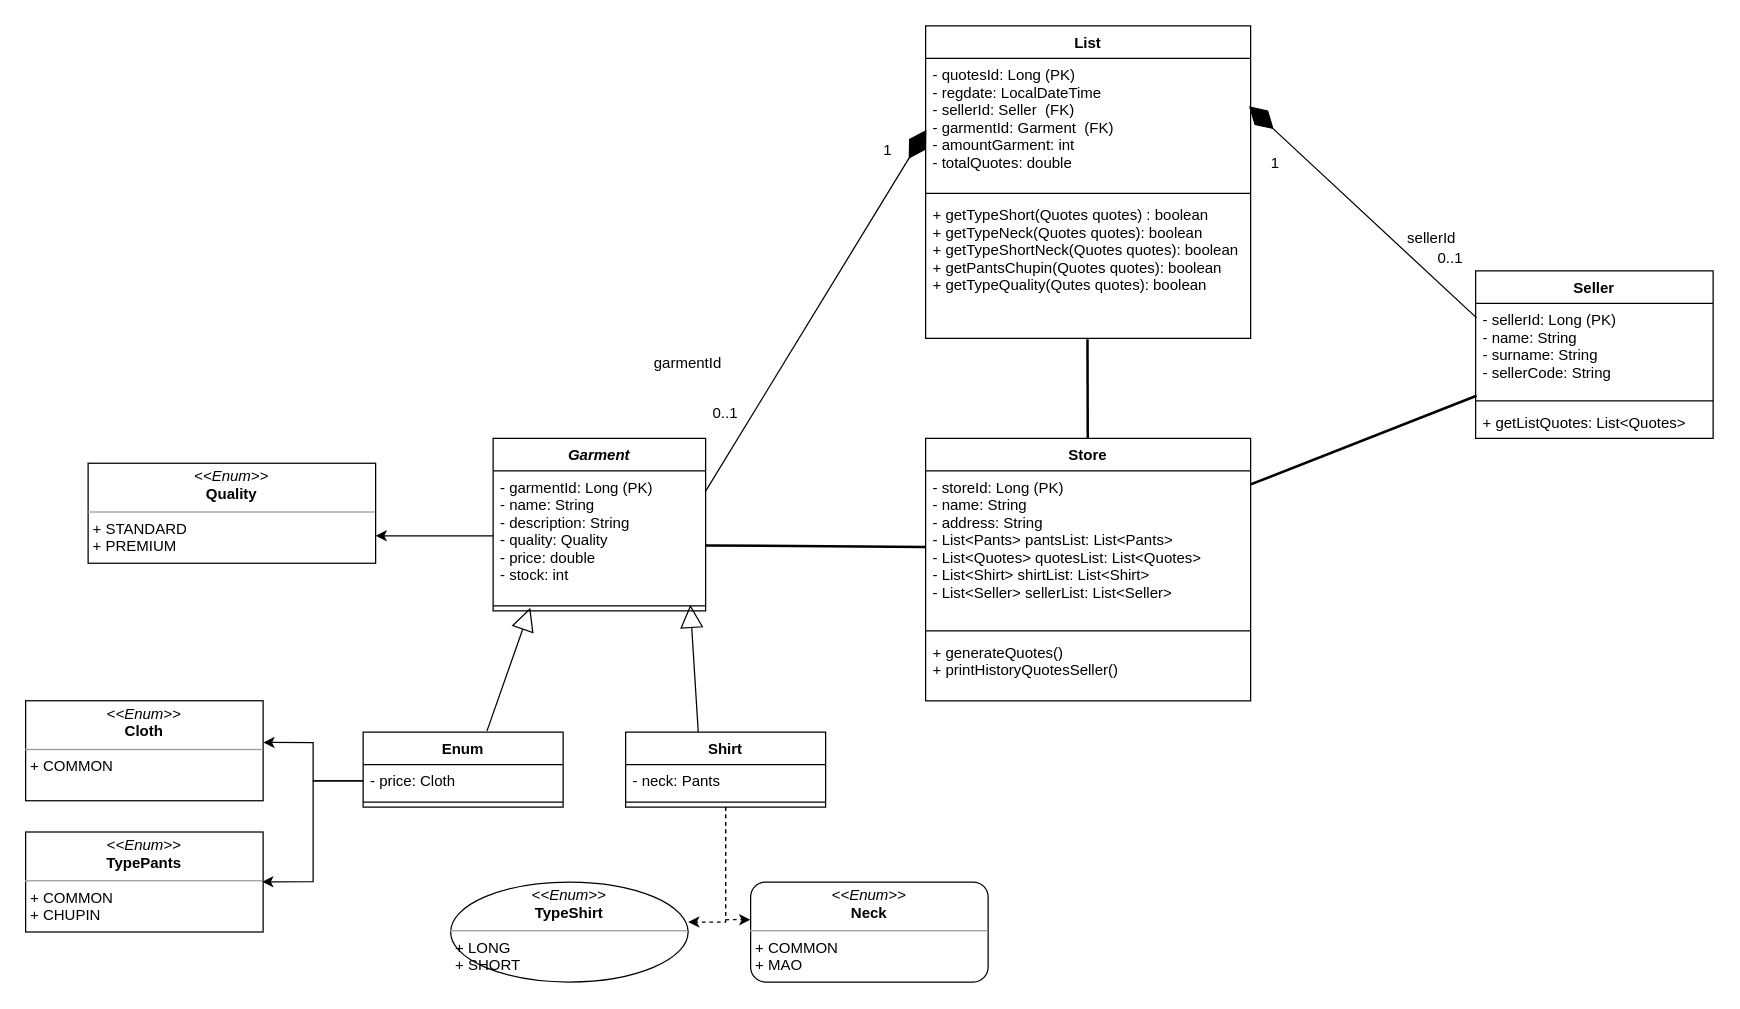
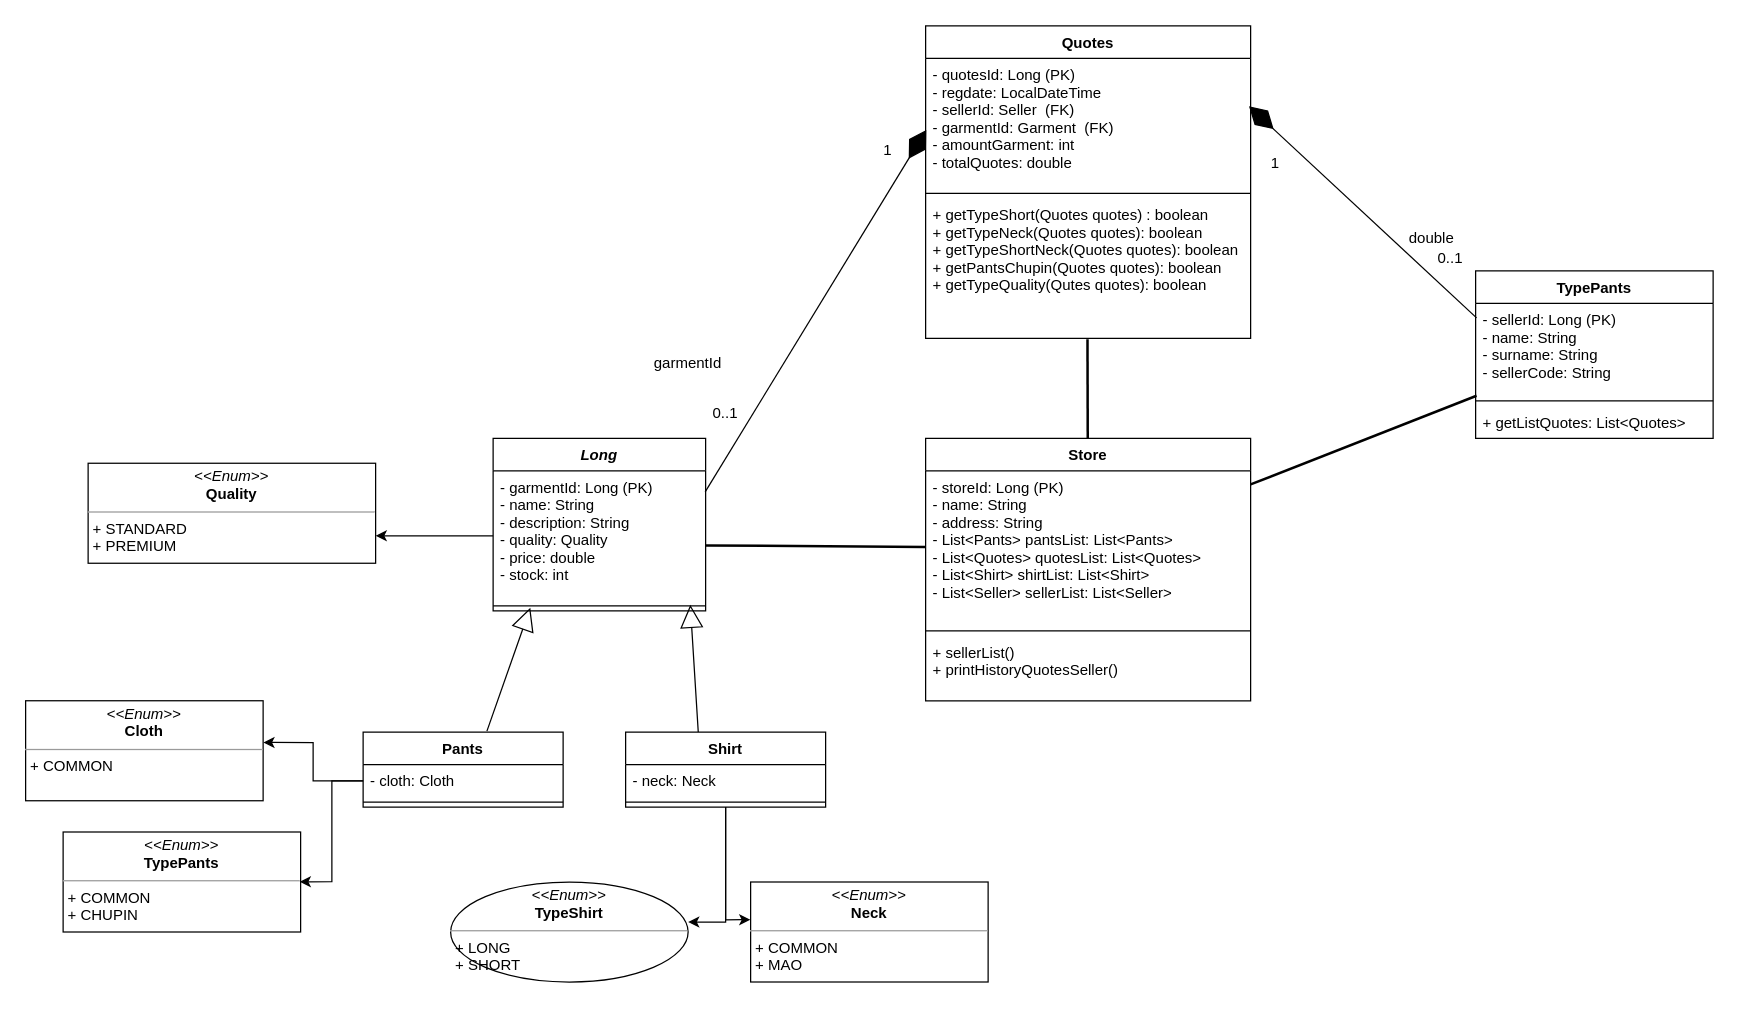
node "List": label "List" -> "Quotes"
node "sellerId": label "sellerId" -> "double"
node "Seller": label "Seller" -> "TypePants"
node "Garment": label "Garment" -> "Long"
node "+ generateQuotes() + printHistoryQuotesSeller()": label "+ generateQuotes() + printHistoryQuotesSeller()" -> "+ sellerList() + printHistoryQuotesSeller()"
node "Enum": label "Enum" -> "Pants"
node "- price: Cloth": label "- price: Cloth" -> "- cloth: Cloth"
node "- neck: Pants": label "- neck: Pants" -> "- neck: Neck"
node "<<Enum>> TypePants + COMMON + CHUPIN": moved (144, 882) -> (182, 882)
edge "Shirt" -> "<<Enum>> Neck + COMMON + MAO": style dashed -> solid
edge "Shirt" -> "<<Enum>> TypeShirt + LONG + SHORT": style dashed -> solid
node "<<Enum>> Neck + COMMON + MAO": shape rounded rectangle -> rectangle
